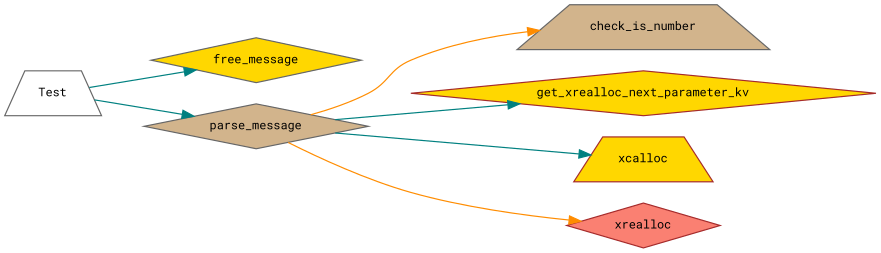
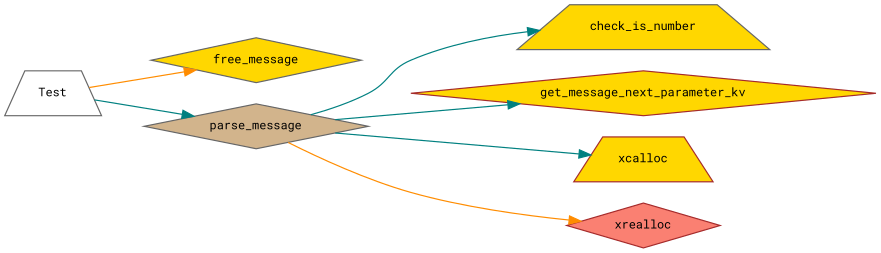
node "check_is_number": fillcolor tan -> gold
edge "parse_message" -> "check_is_number": color darkorange -> teal
edge "Test" -> "free_message": color teal -> darkorange
node "get_xrealloc_next_parameter_kv": label "get_xrealloc_next_parameter_kv" -> "get_message_next_parameter_kv"
